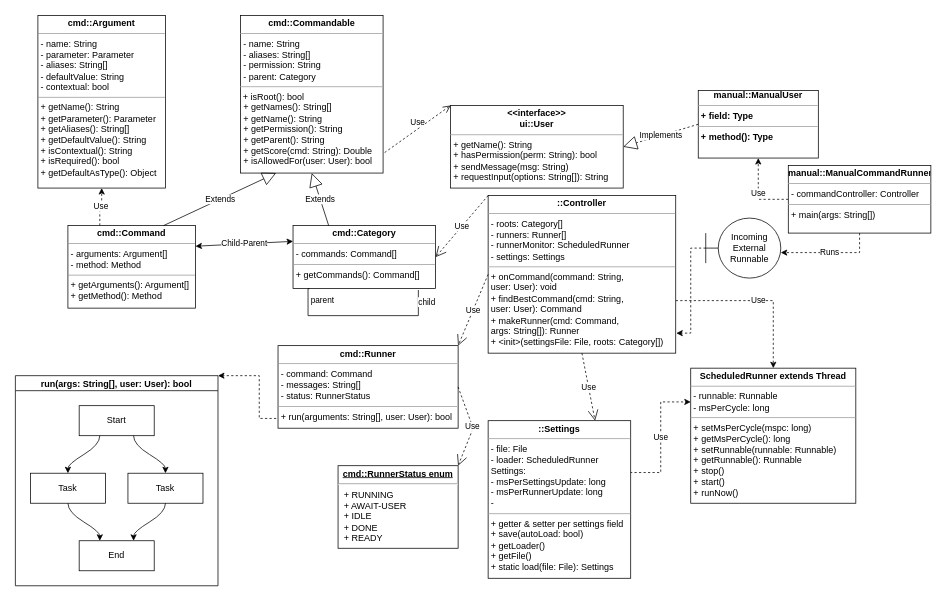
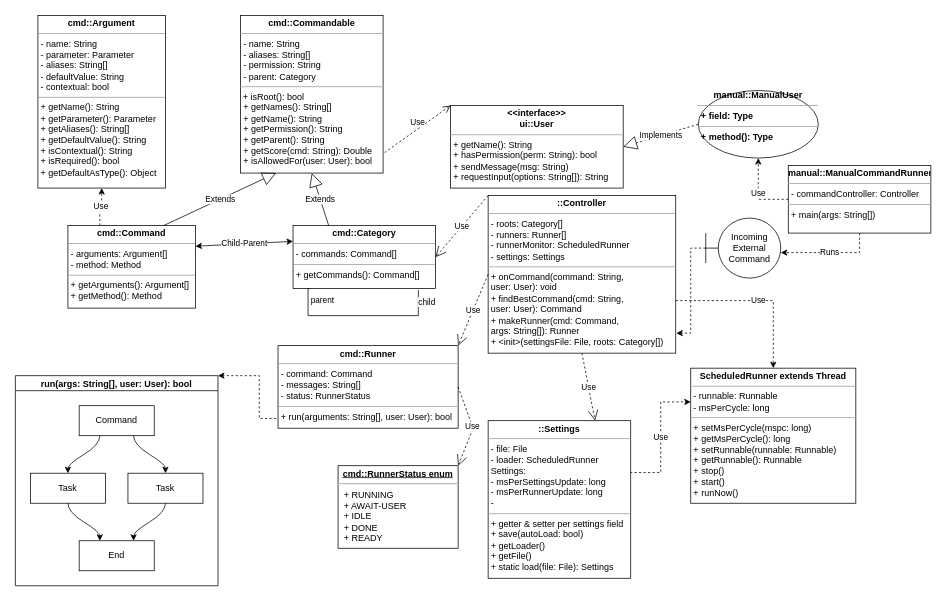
node "manual::ManualUser + field: Type + method(): Type": shape rectangle -> ellipse
node "Incoming External Runnable": label "Incoming External Runnable" -> "Incoming External Command"
node "Start": label "Start" -> "Command"
